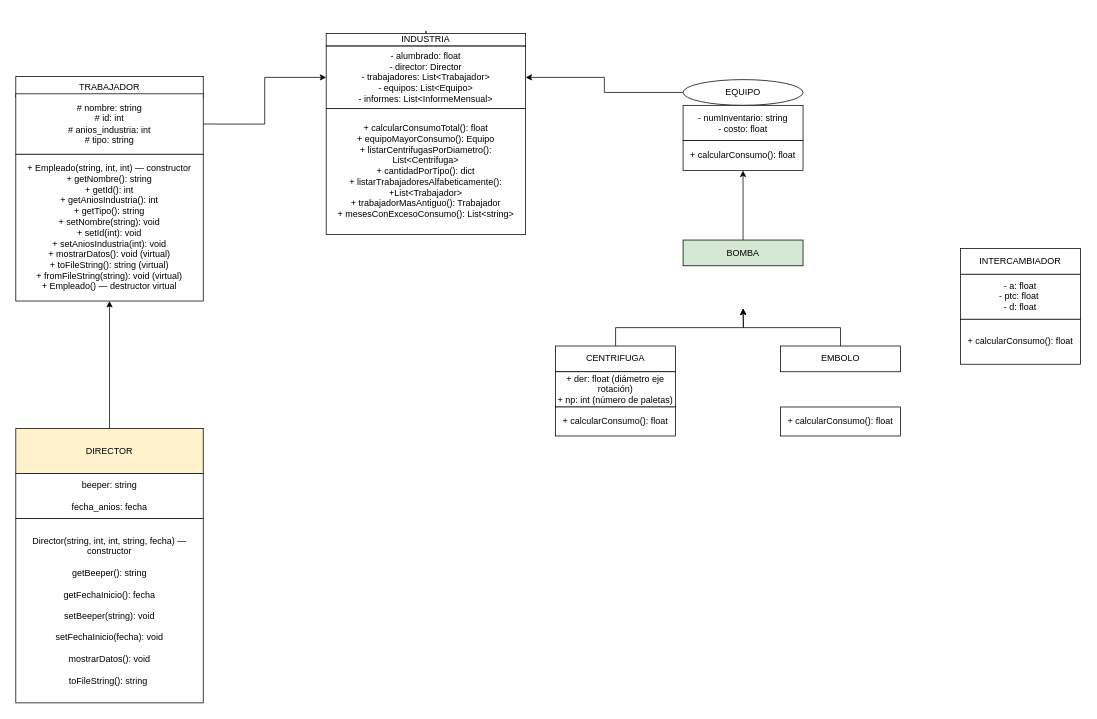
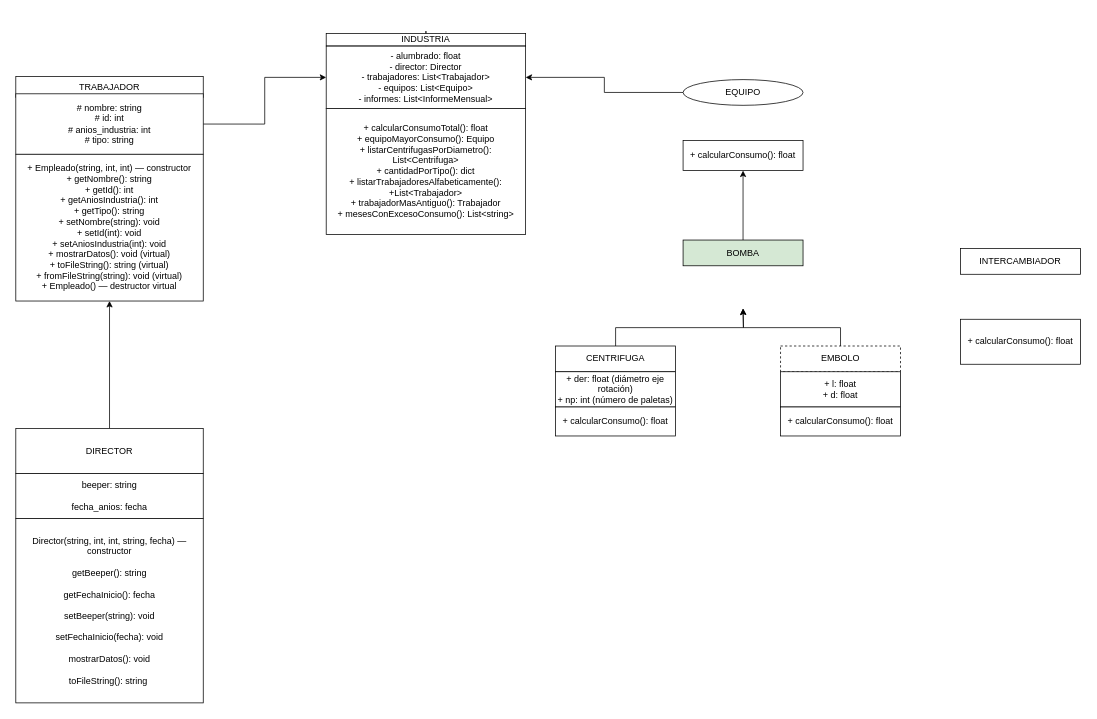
node "- numInventario: string - costo: float": removed
node "- a: float - ptc: float - d: float": removed
node "EMBOLO": style solid -> dashed
node "+ l: float + d: float": added
node "DIRECTOR": fillcolor #fff2cc -> #ffffff
